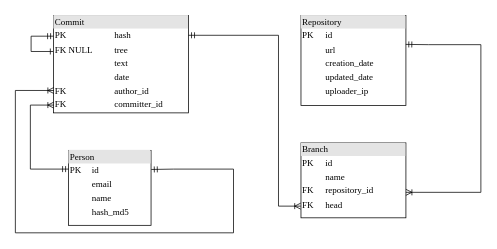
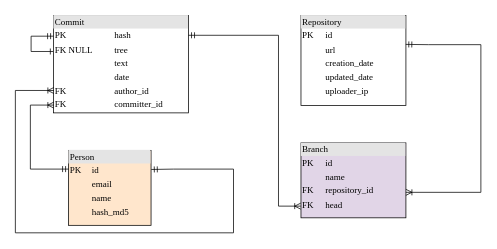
node "Branch PK id name FK repository_id FK head": fillcolor #ffffff -> #e1d5e7
node "Person PK id email name hash_md5": fillcolor #ffffff -> #ffe6cc
